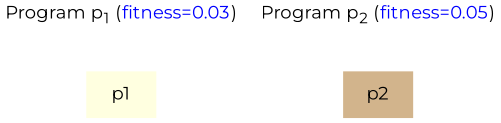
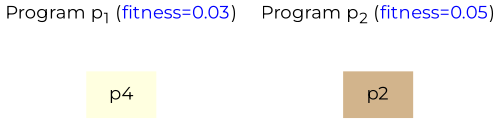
node "p1": label "p1" -> "p4"
